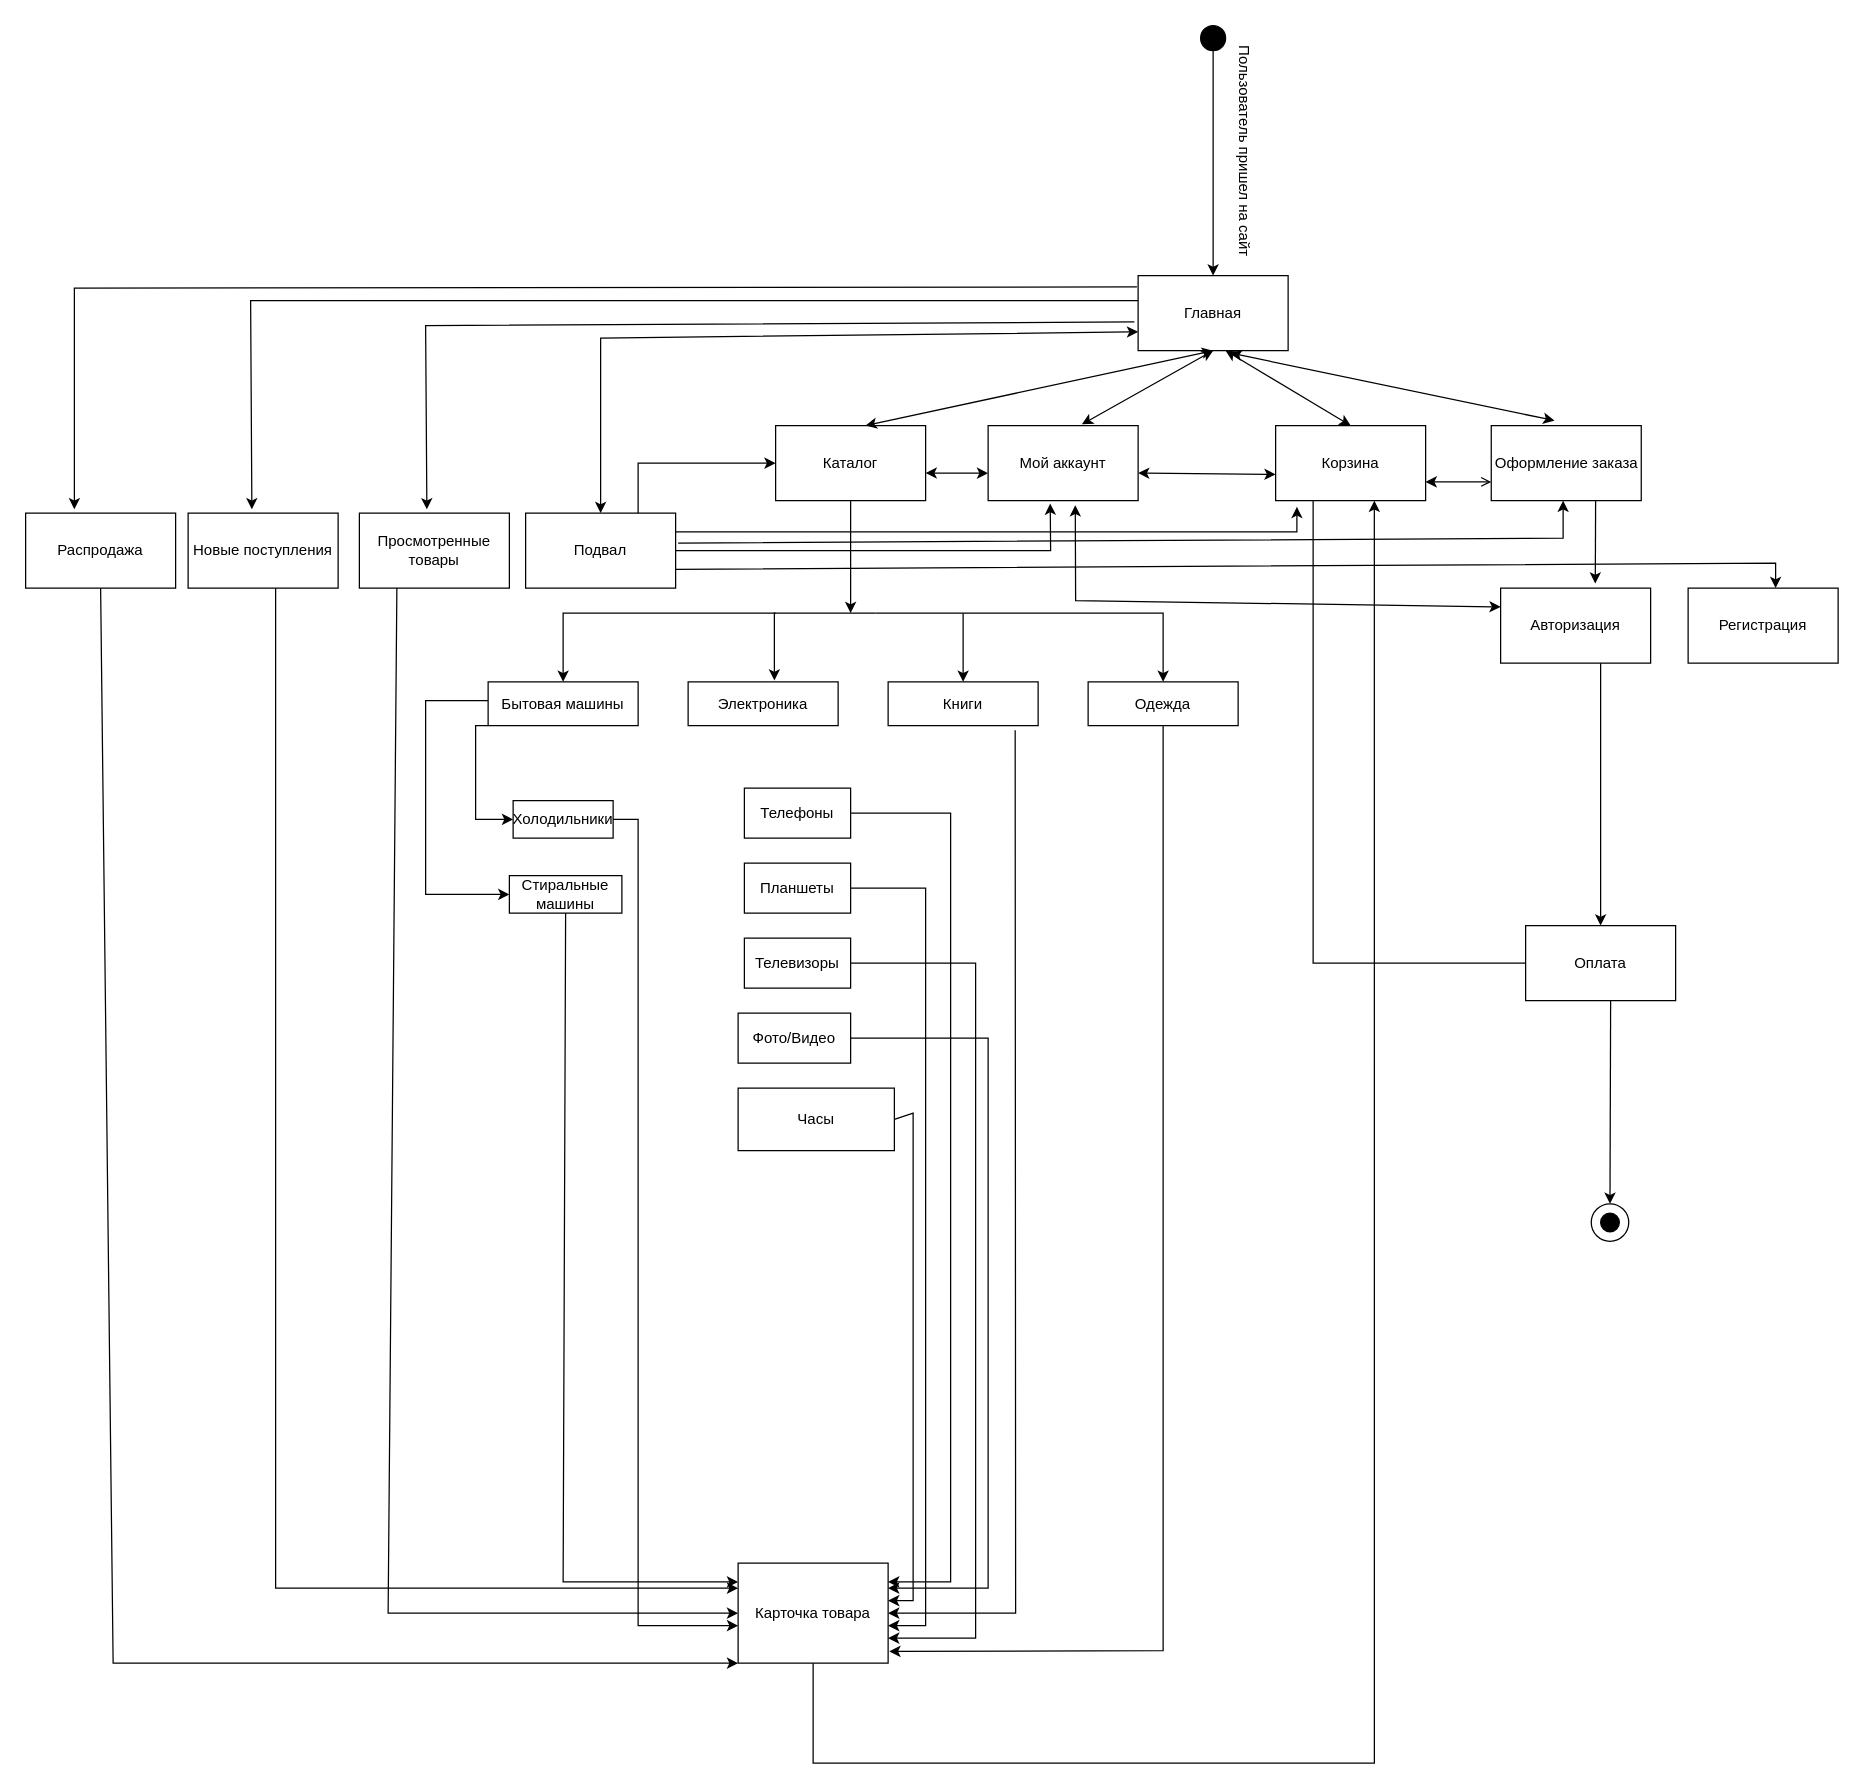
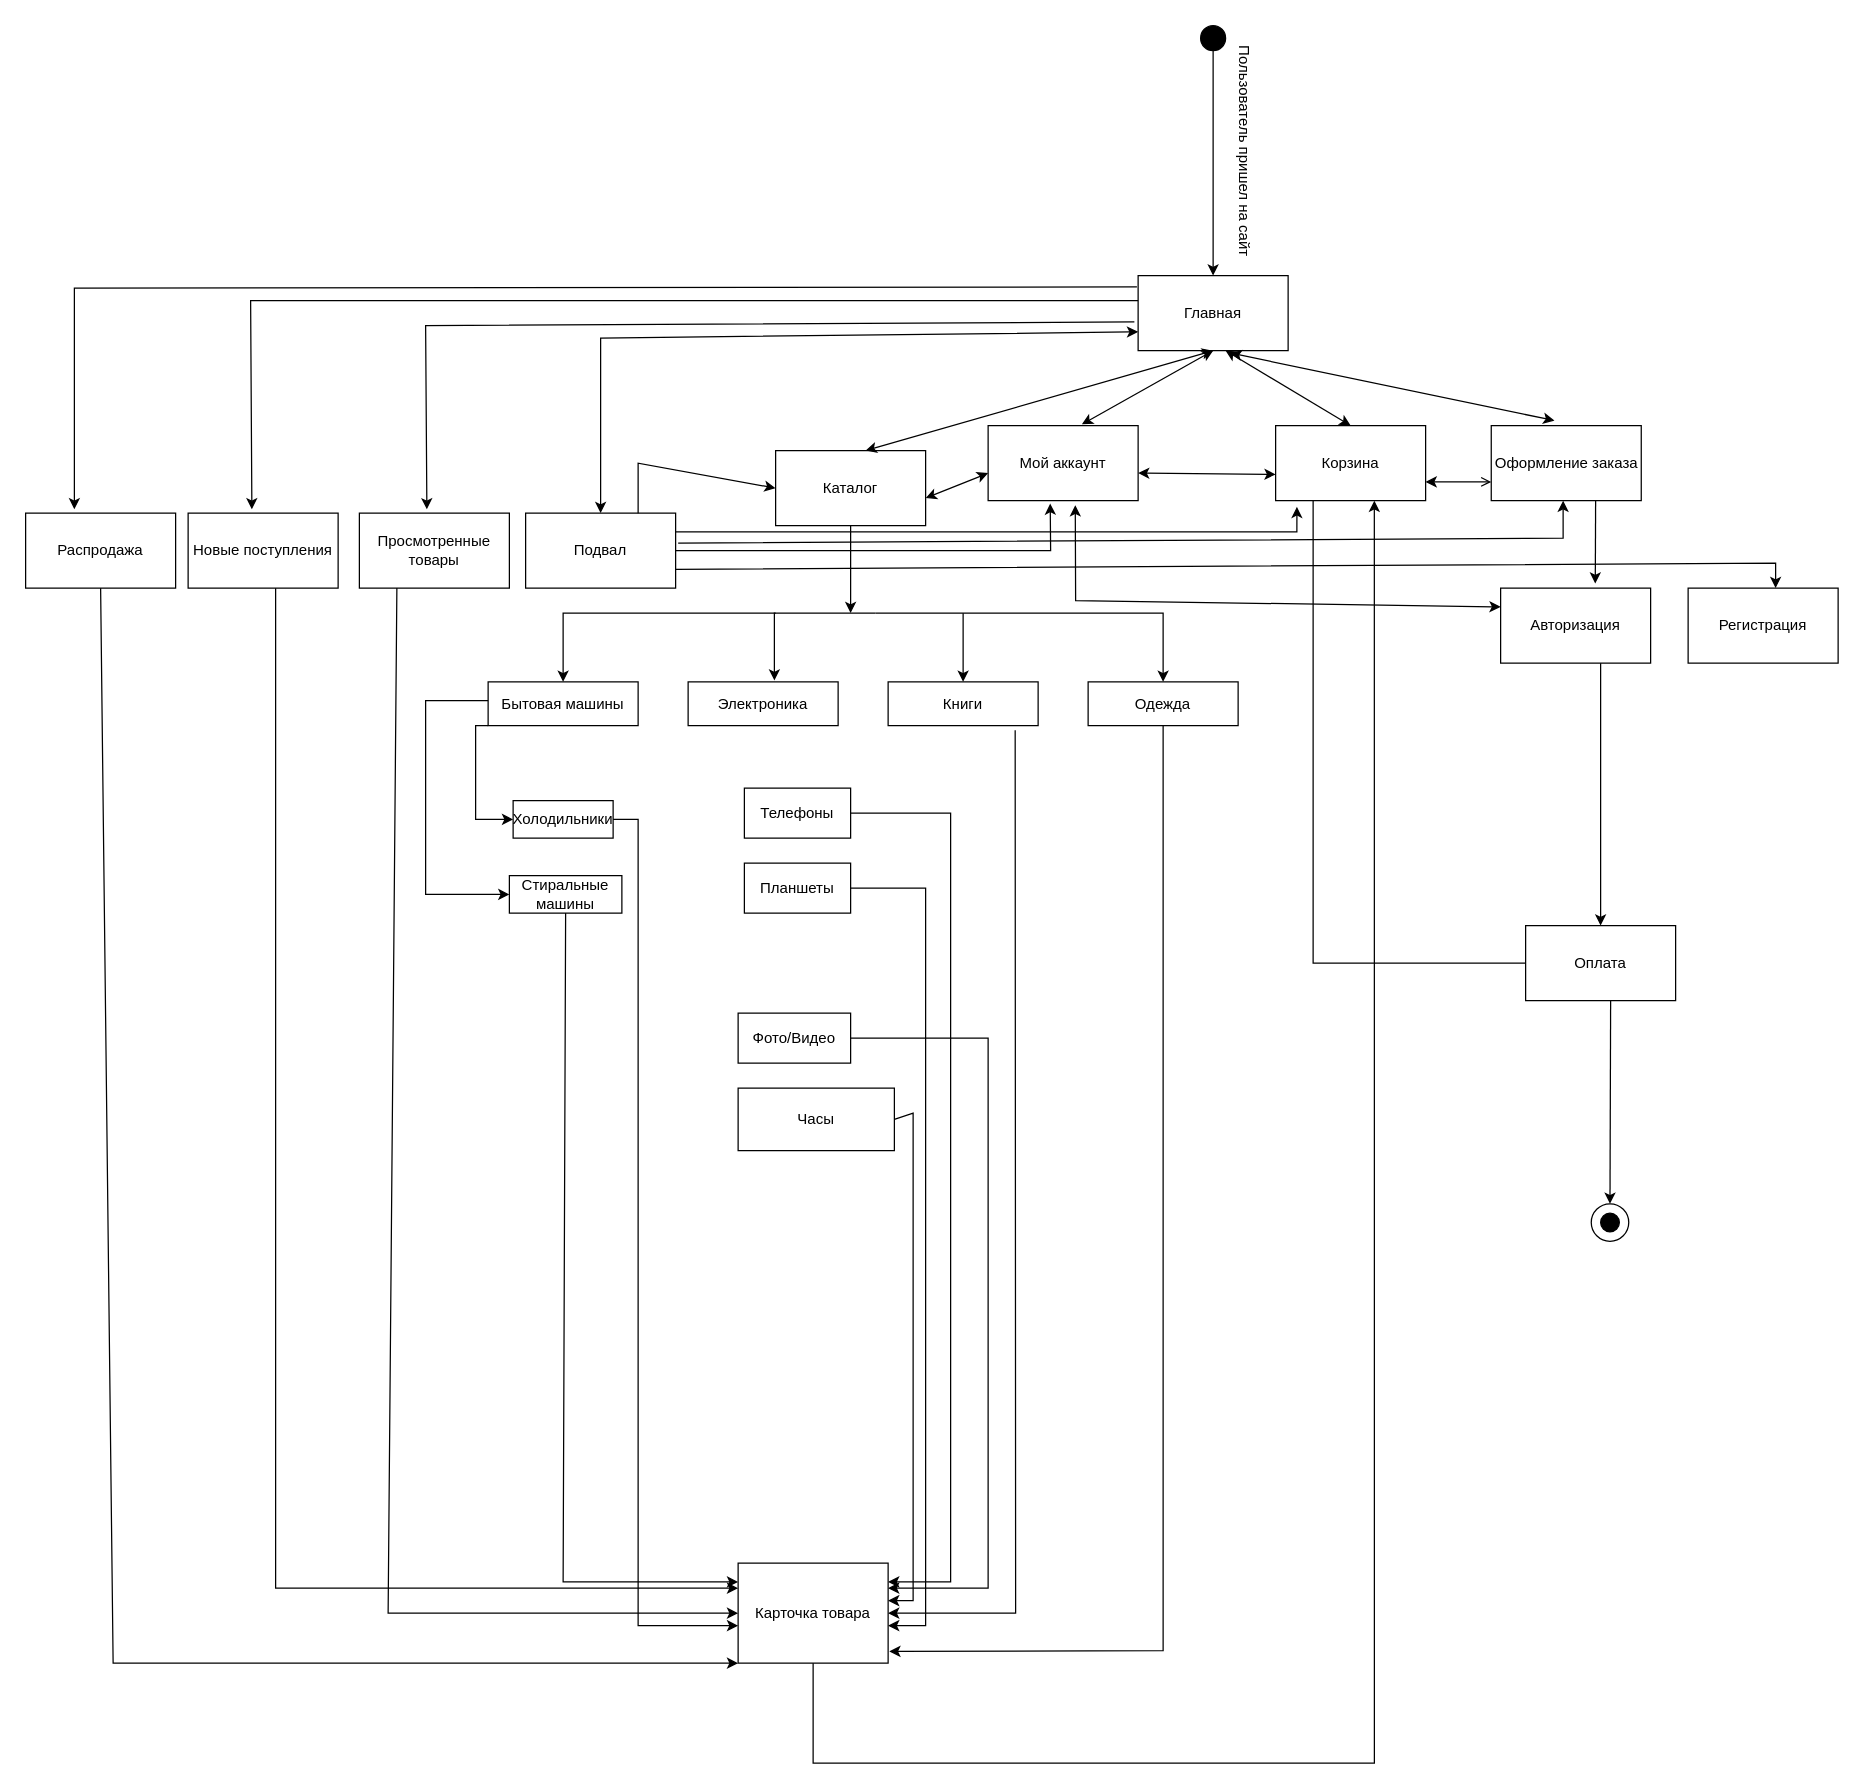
node "Каталог": moved (851, 463) -> (851, 488)
node "Телевизоры": removed
edge "Телевизоры" -> "Карточка товара": removed
